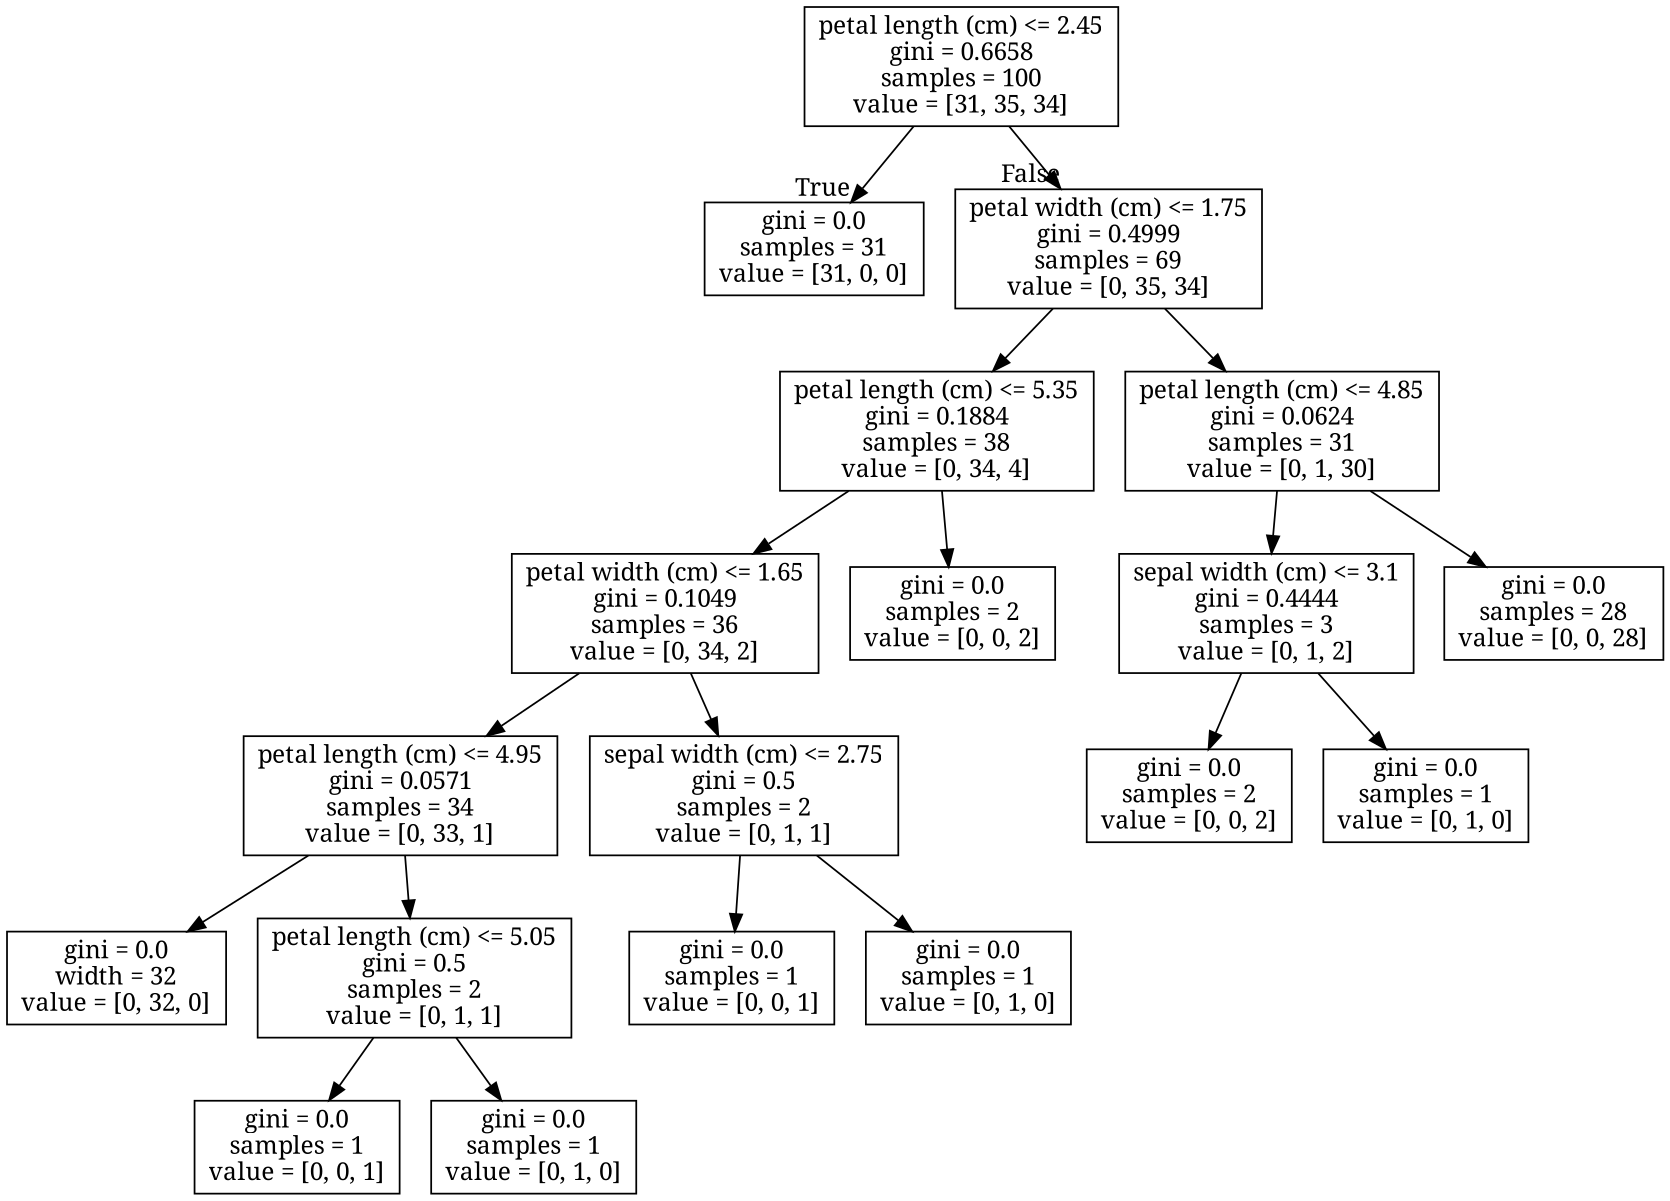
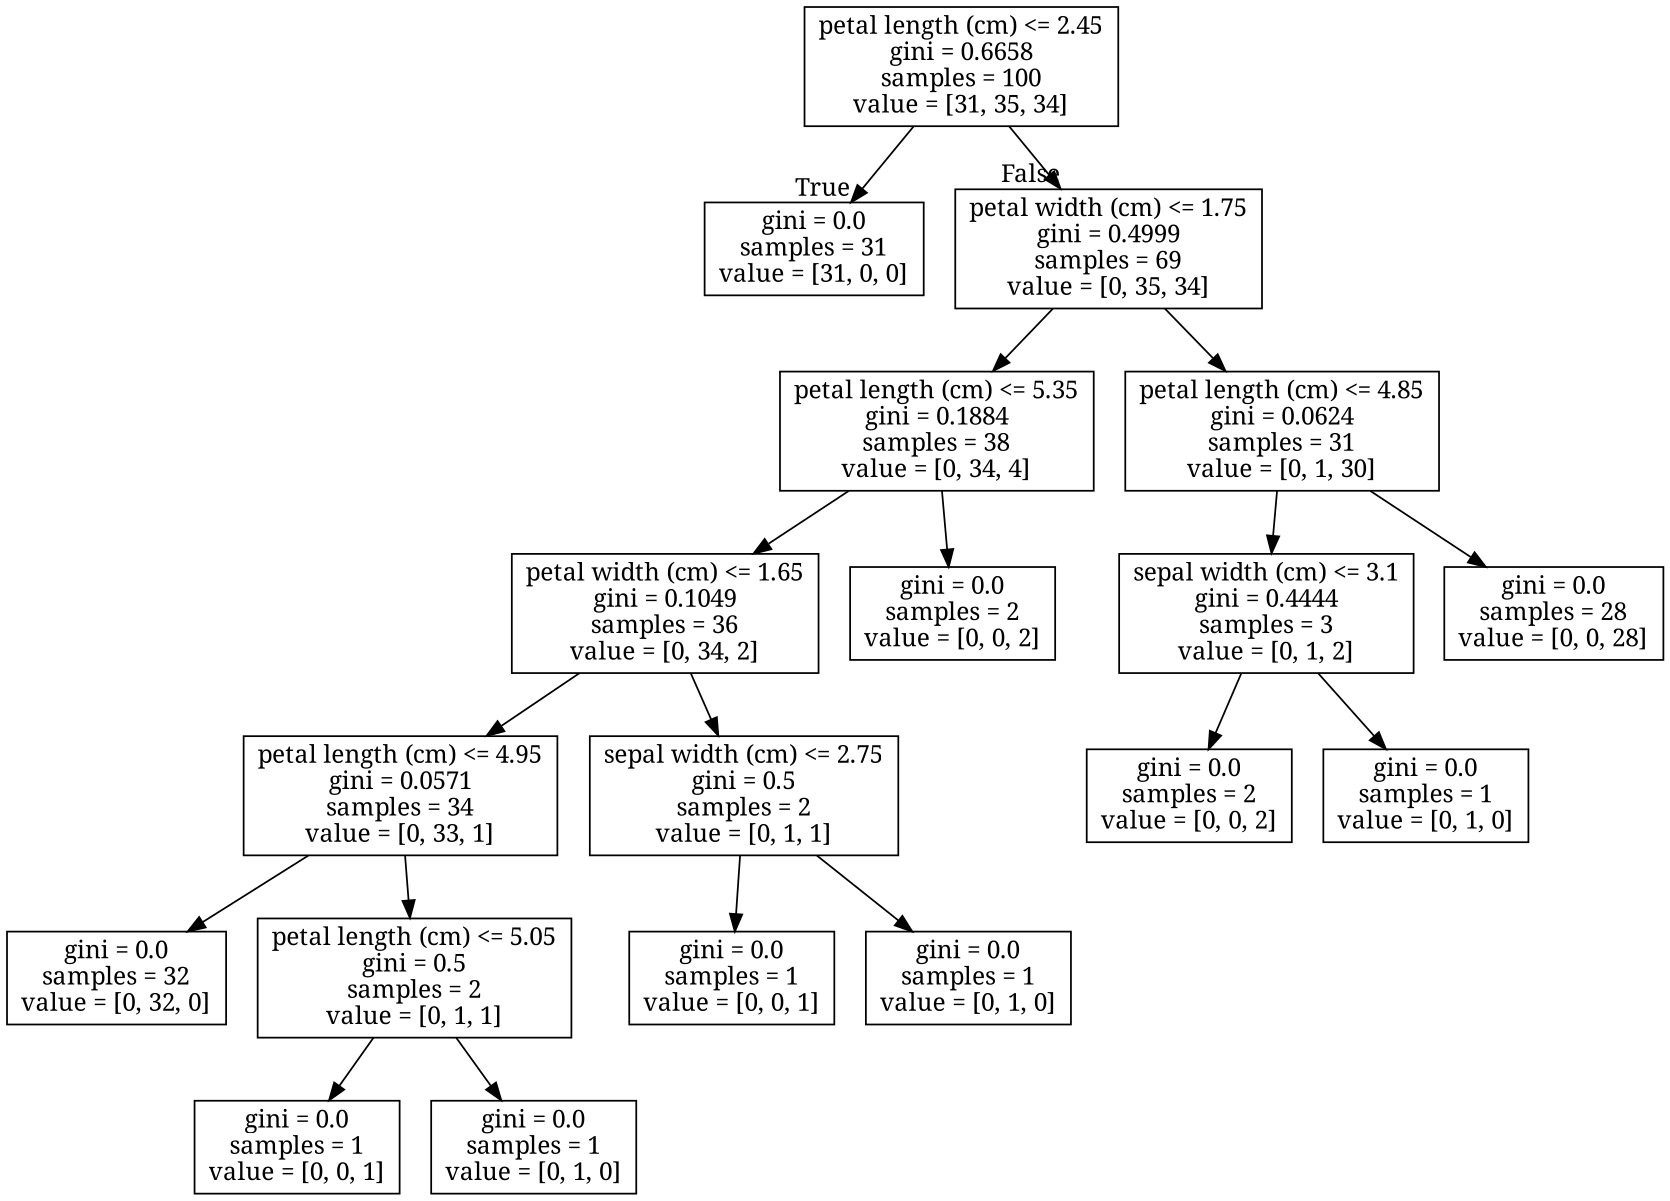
node "gini = 0.0 width = 32 value = [0, 32, 0]": label "gini = 0.0 width = 32 value = [0, 32, 0]" -> "gini = 0.0 samples = 32 value = [0, 32, 0]"
